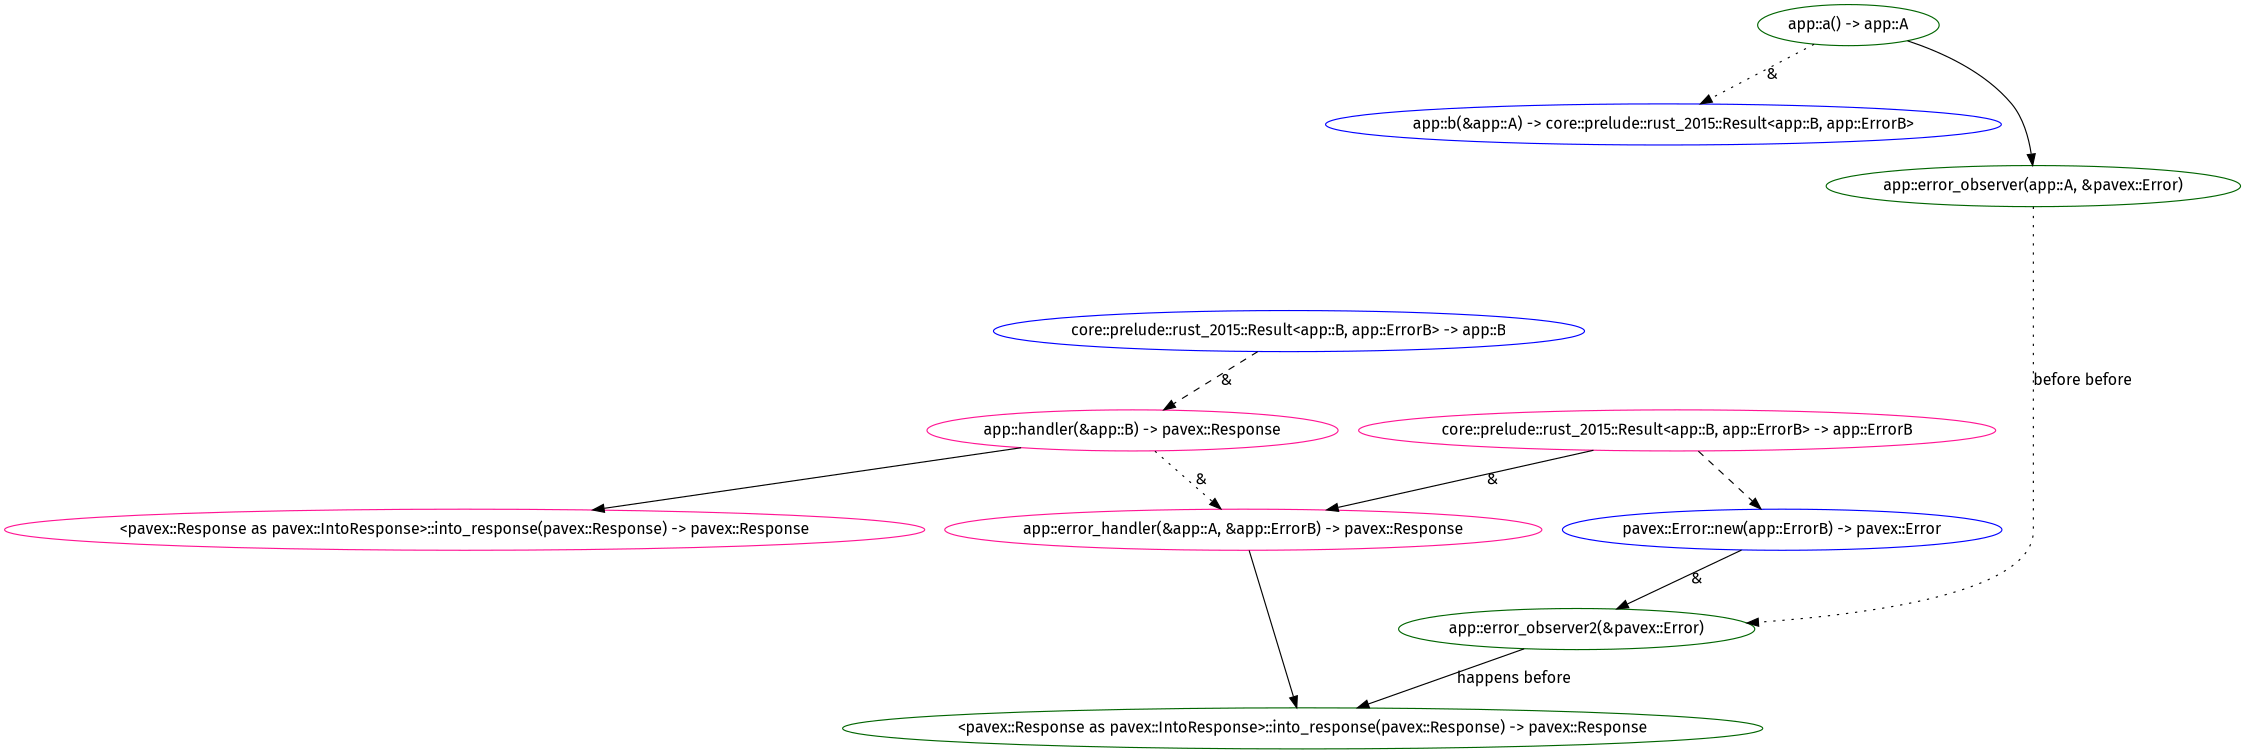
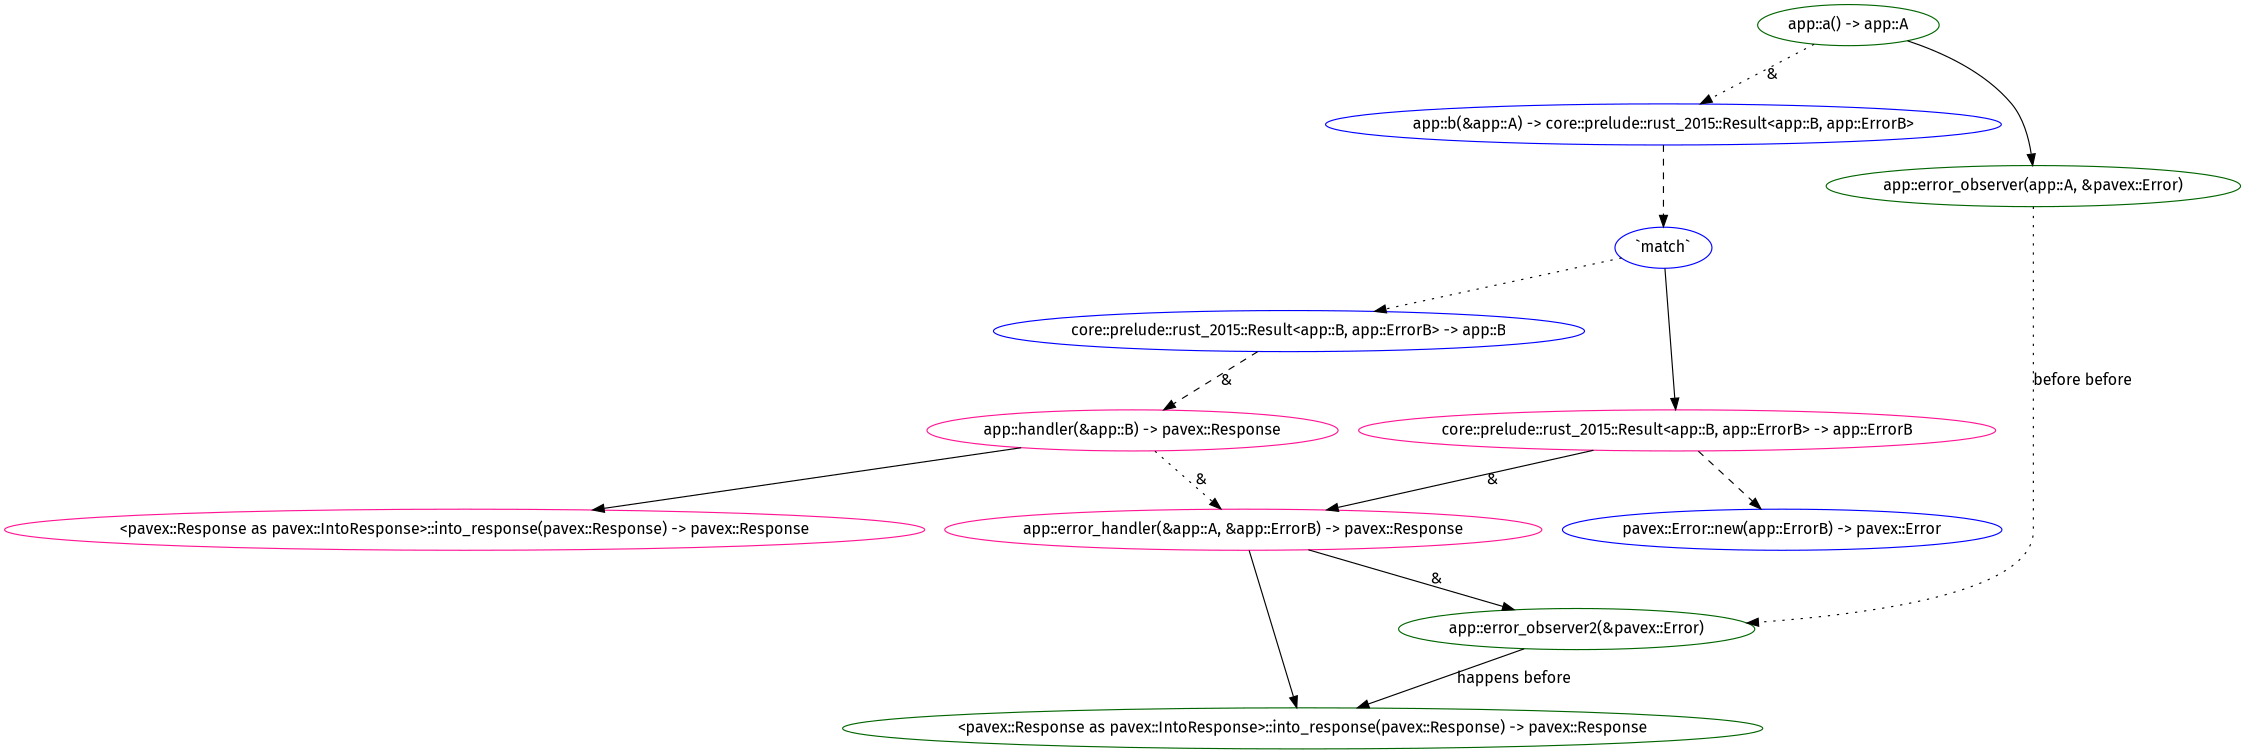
node "`match`": added
edge "pavex::Error::new(app::ErrorB) -> pavex::Error" -> "app::error_observer2(&pavex::Error)": now "app::error_handler(&app::A, &app::ErrorB) -> pavex::Response" -> "app::error_observer2(&pavex::Error)"
